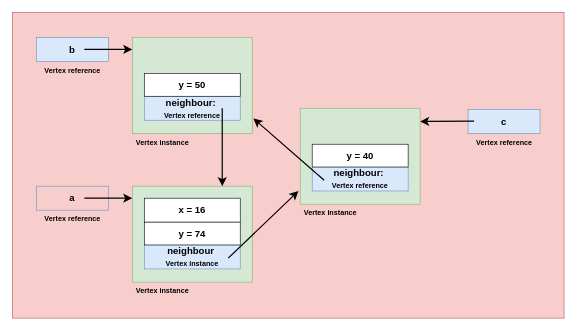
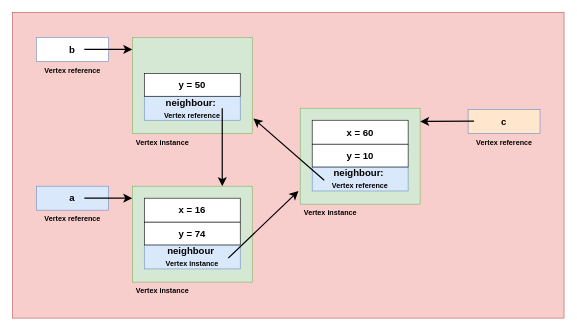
node "b": fillcolor #dae8fc -> #ffffff
node "c": fillcolor #dae8fc -> #ffe6cc
node "x = 60": added
node "y = 40": label "y = 40" -> "y = 10"
node "a": fillcolor #f8cecc -> #dae8fc
